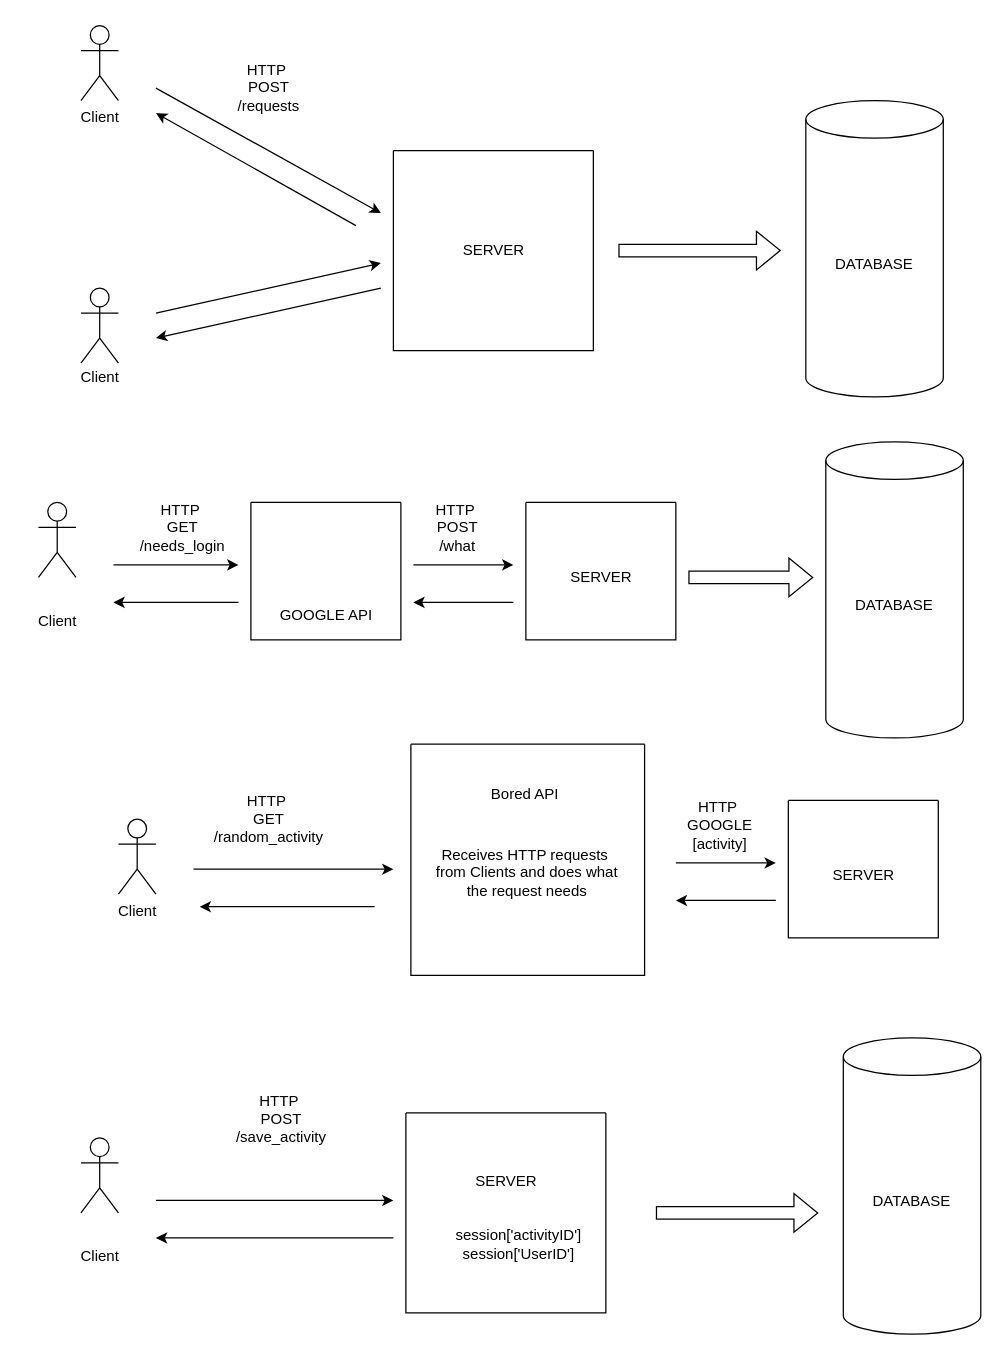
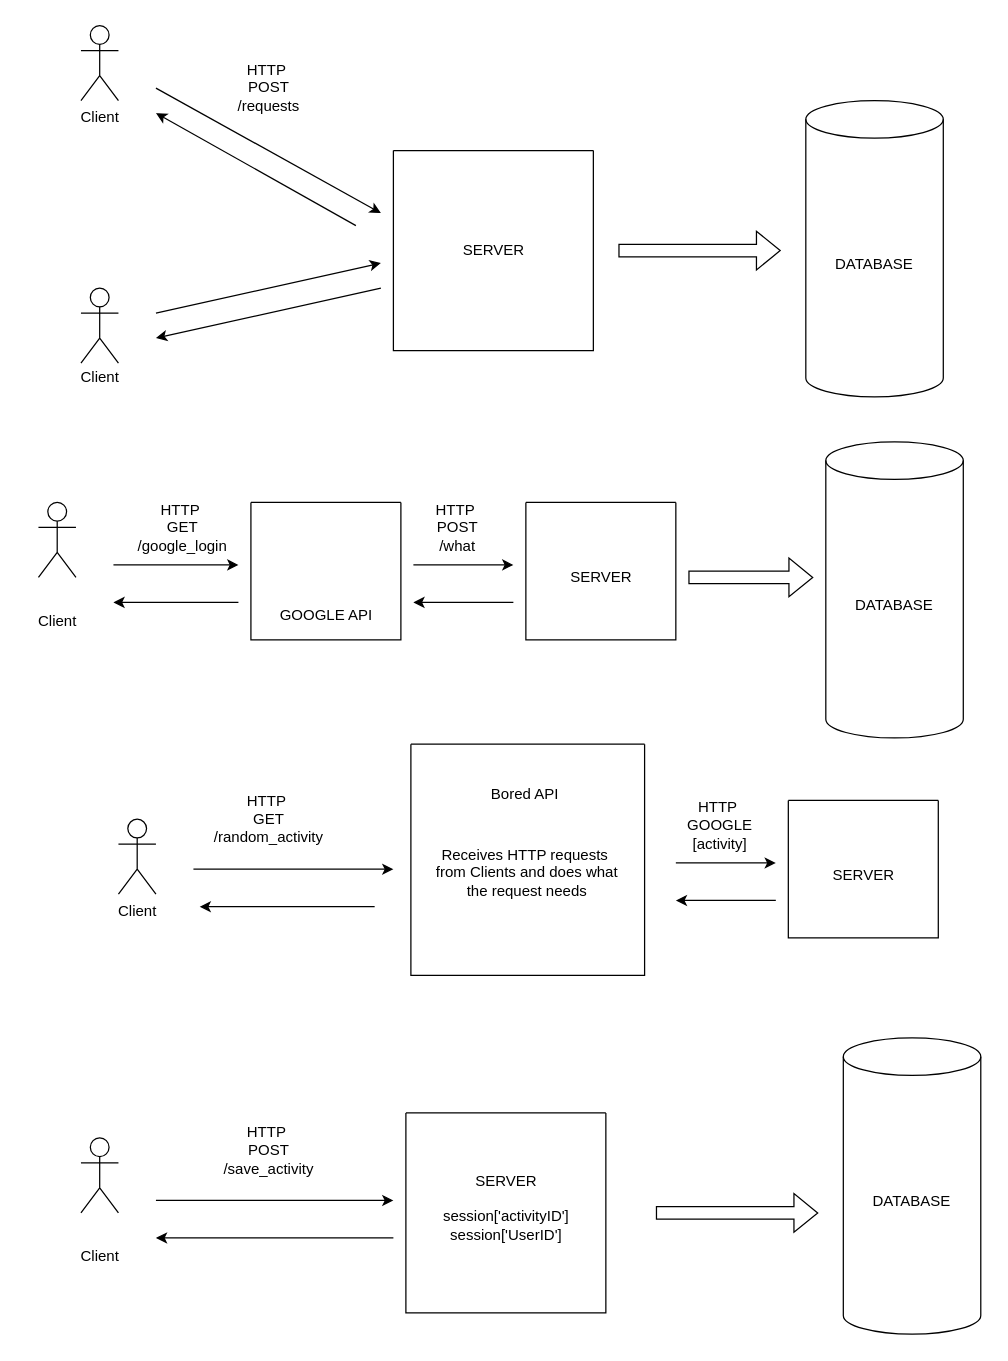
node "HTTP GET /needs_login": label "HTTP GET /needs_login" -> "HTTP GET /google_login"
node "HTTP POST /save_activity": moved (281, 1119) -> (268, 1151)
node "session['activityID'] session['UserID']": moved (518, 1244) -> (506, 1226)
